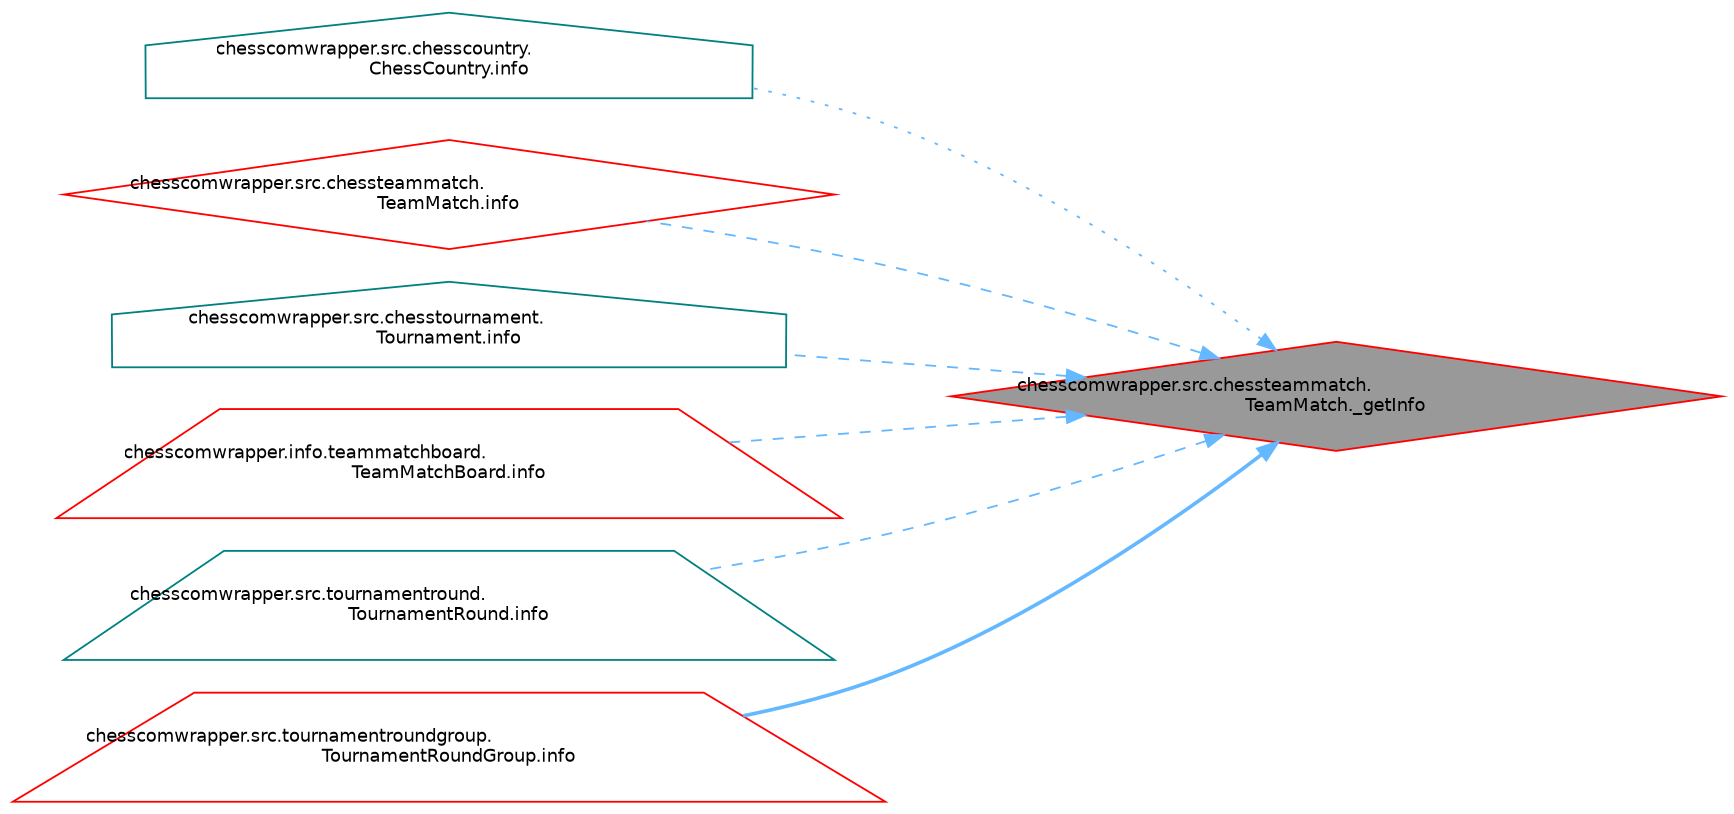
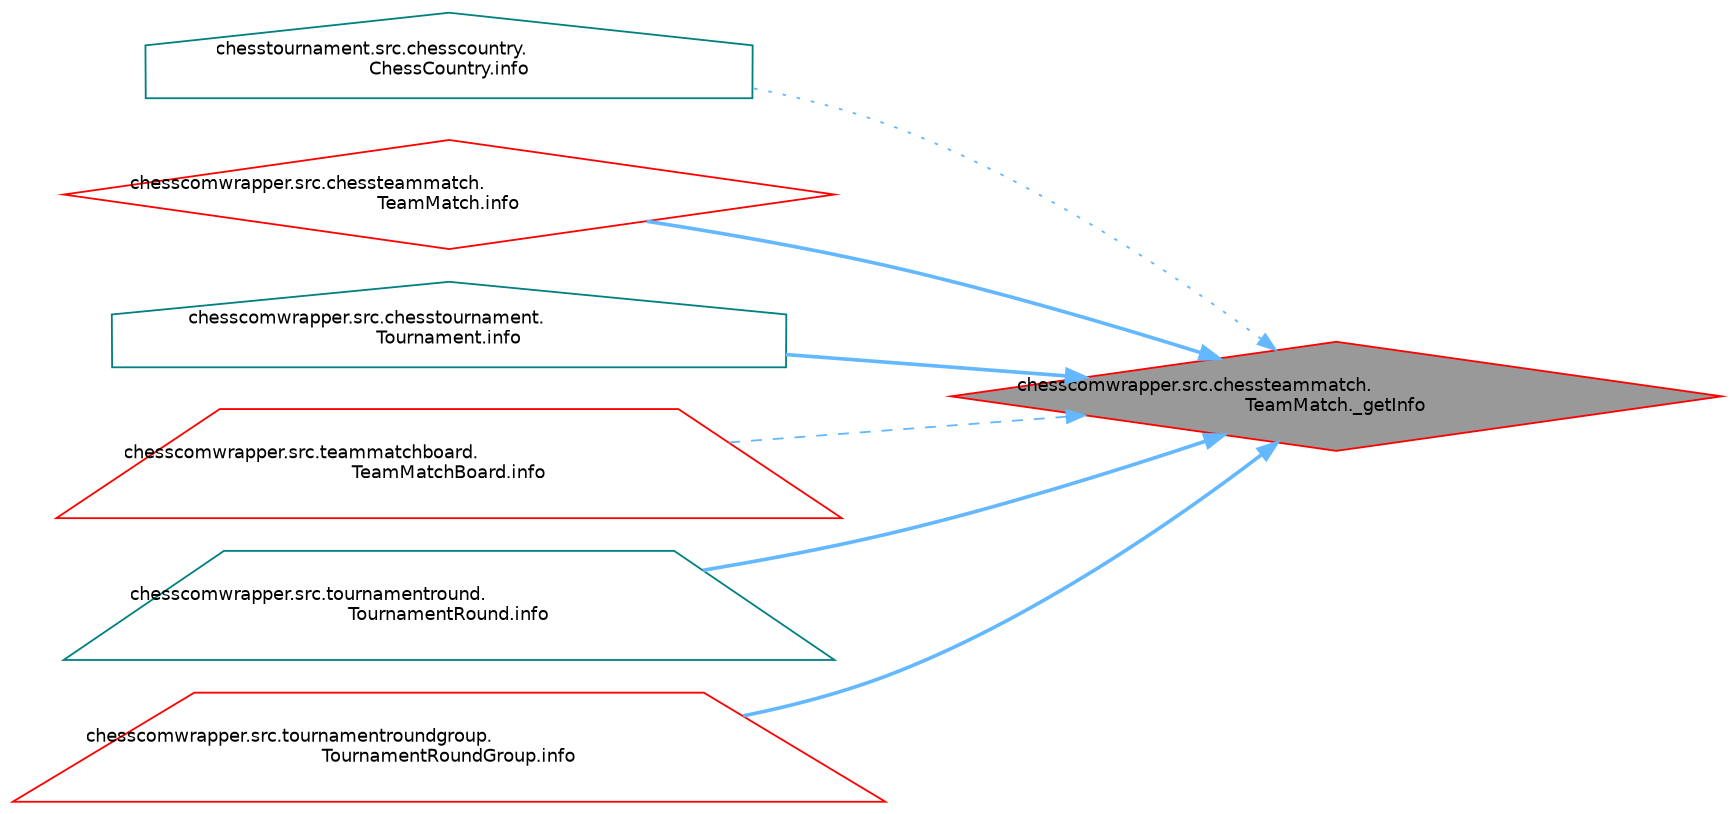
node "chesscomwrapper.src.chesscountry. ChessCountry.info": label "chesscomwrapper.src.chesscountry. ChessCountry.info" -> "chesstournament.src.chesscountry. ChessCountry.info"
edge "chesscomwrapper.src.chessteammatch. TeamMatch.info" -> "chesscomwrapper.src.chessteammatch. TeamMatch._getInfo": style dashed -> bold
edge "chesscomwrapper.src.chesstournament. Tournament.info" -> "chesscomwrapper.src.chessteammatch. TeamMatch._getInfo": style dashed -> bold
node "chesscomwrapper.info.teammatchboard. TeamMatchBoard.info": label "chesscomwrapper.info.teammatchboard. TeamMatchBoard.info" -> "chesscomwrapper.src.teammatchboard. TeamMatchBoard.info"
edge "chesscomwrapper.src.tournamentround. TournamentRound.info" -> "chesscomwrapper.src.chessteammatch. TeamMatch._getInfo": style dashed -> bold
